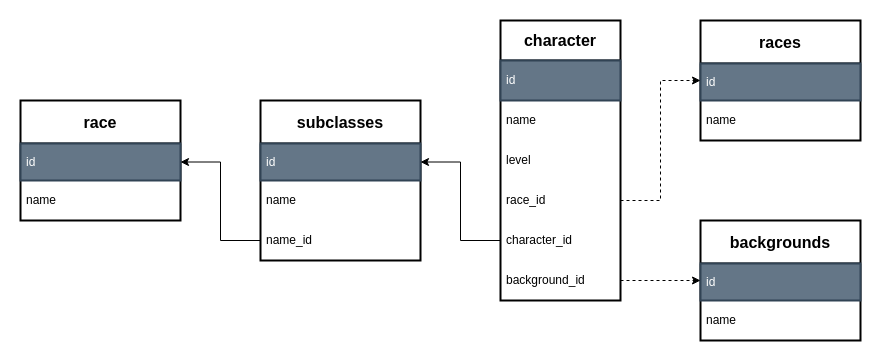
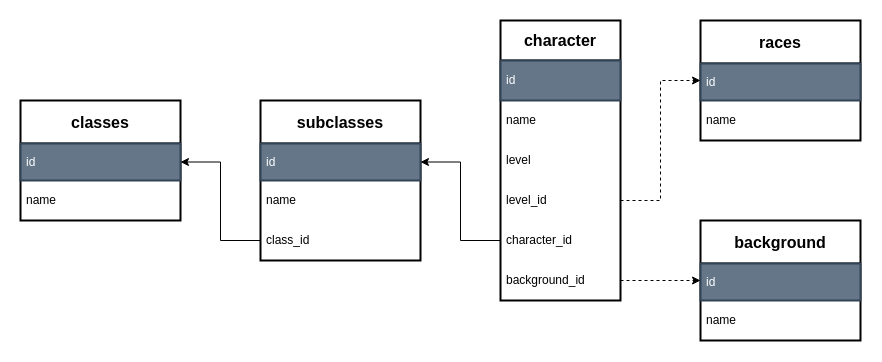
node "race": label "race" -> "classes"
node "race_id": label "race_id" -> "level_id"
node "name_id": label "name_id" -> "class_id"
node "backgrounds": label "backgrounds" -> "background"
